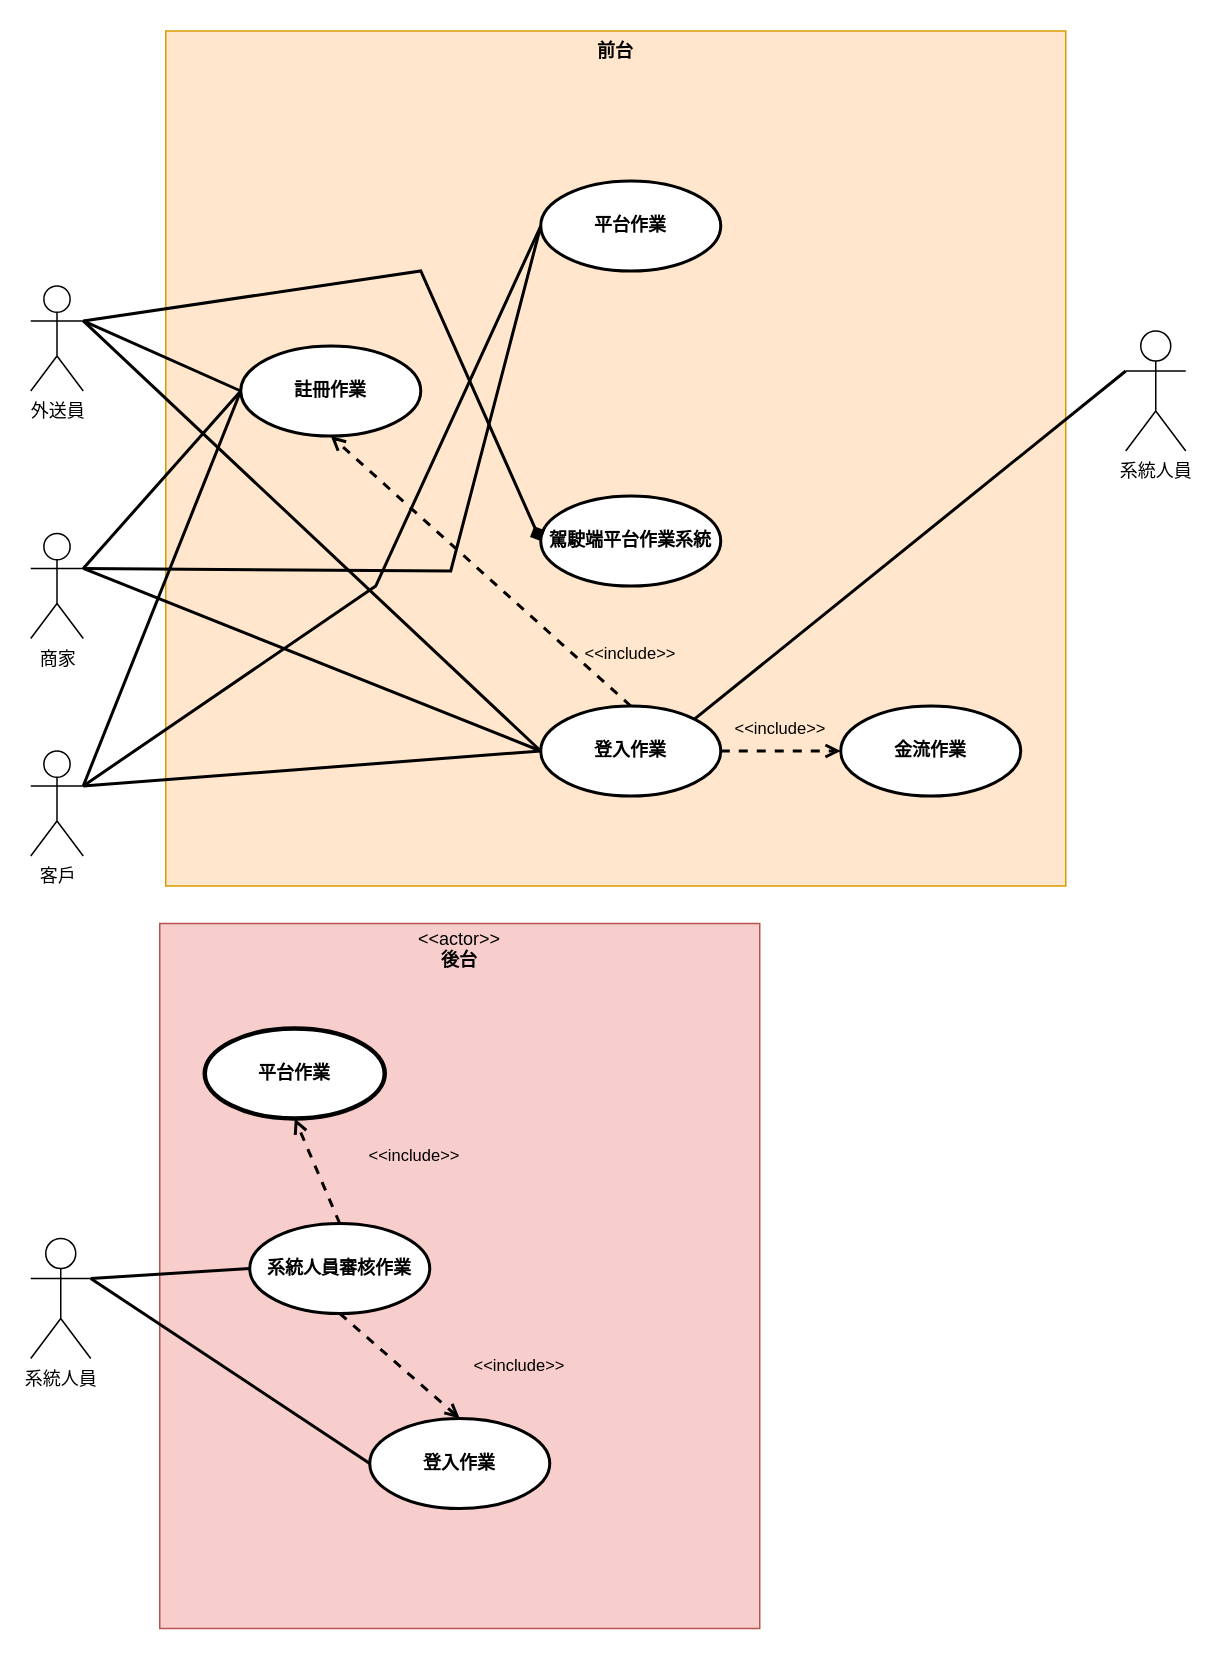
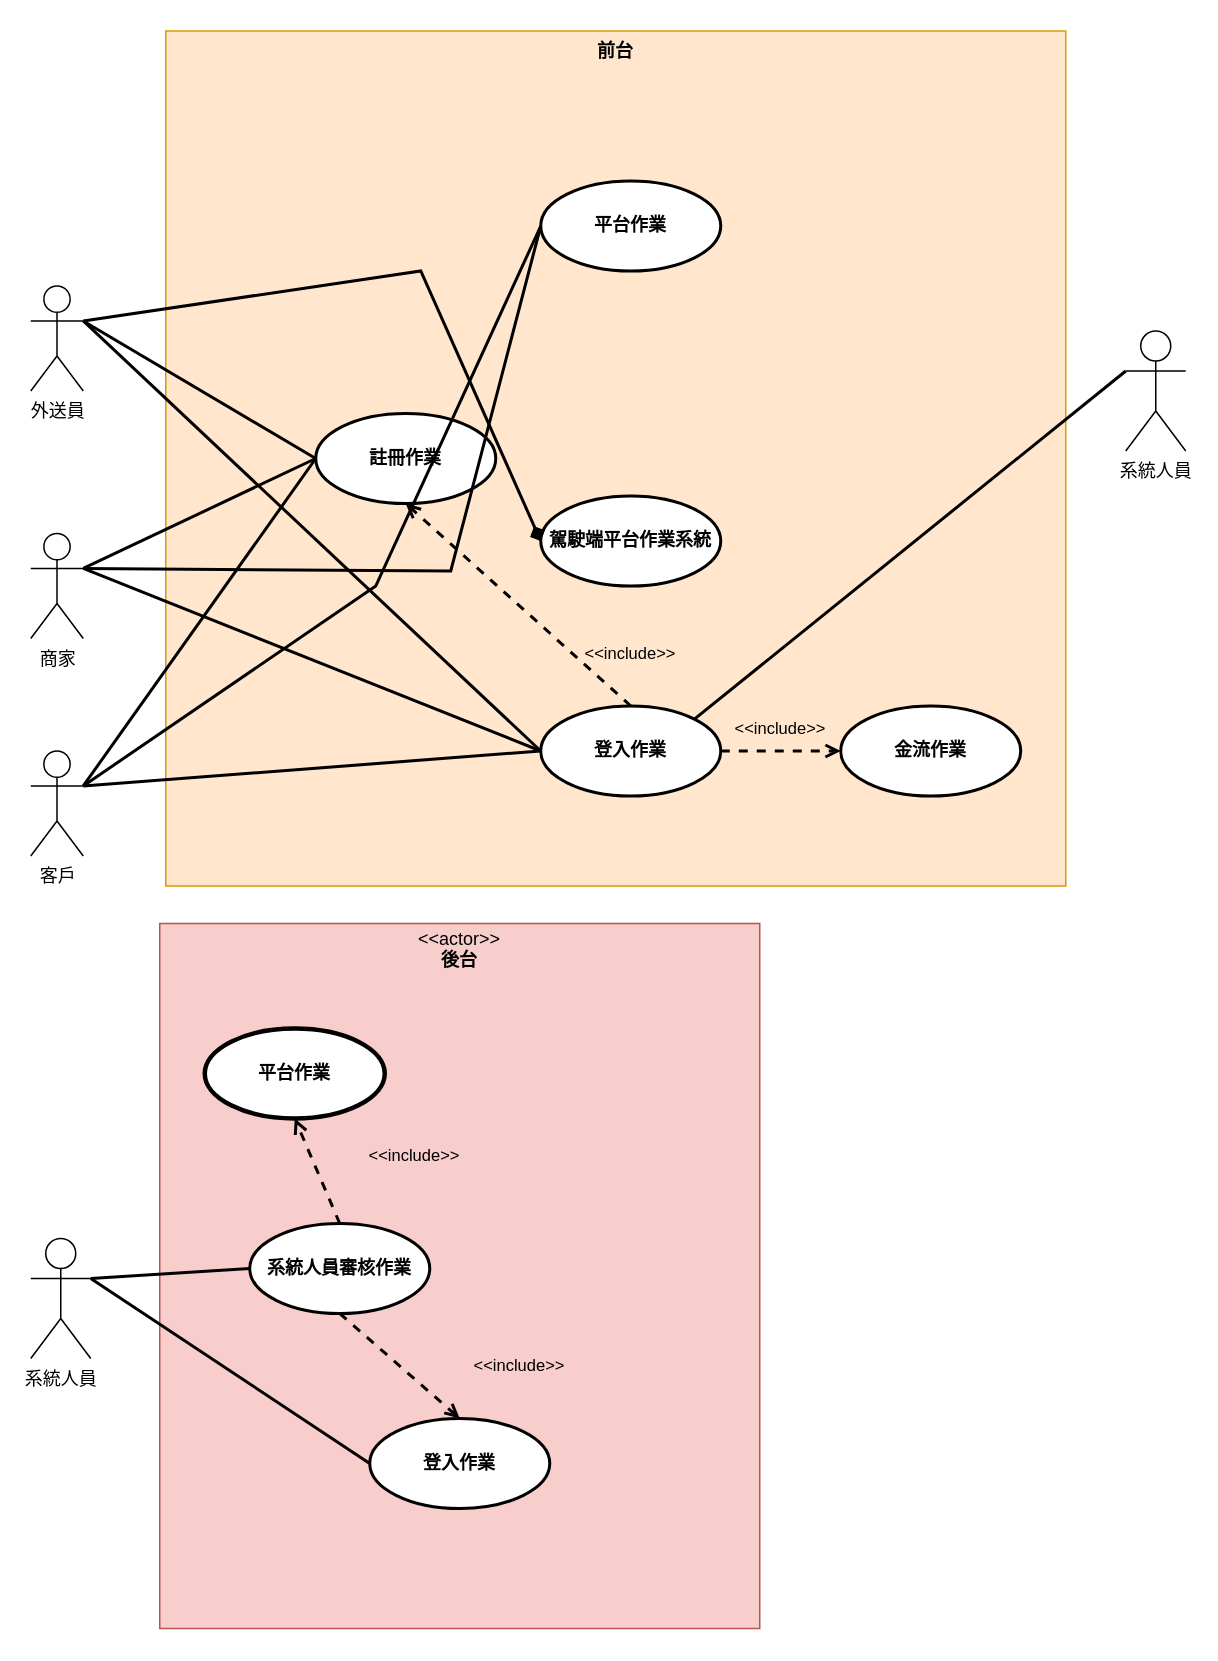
node "註冊作業": moved (331, 391) -> (406, 458)
